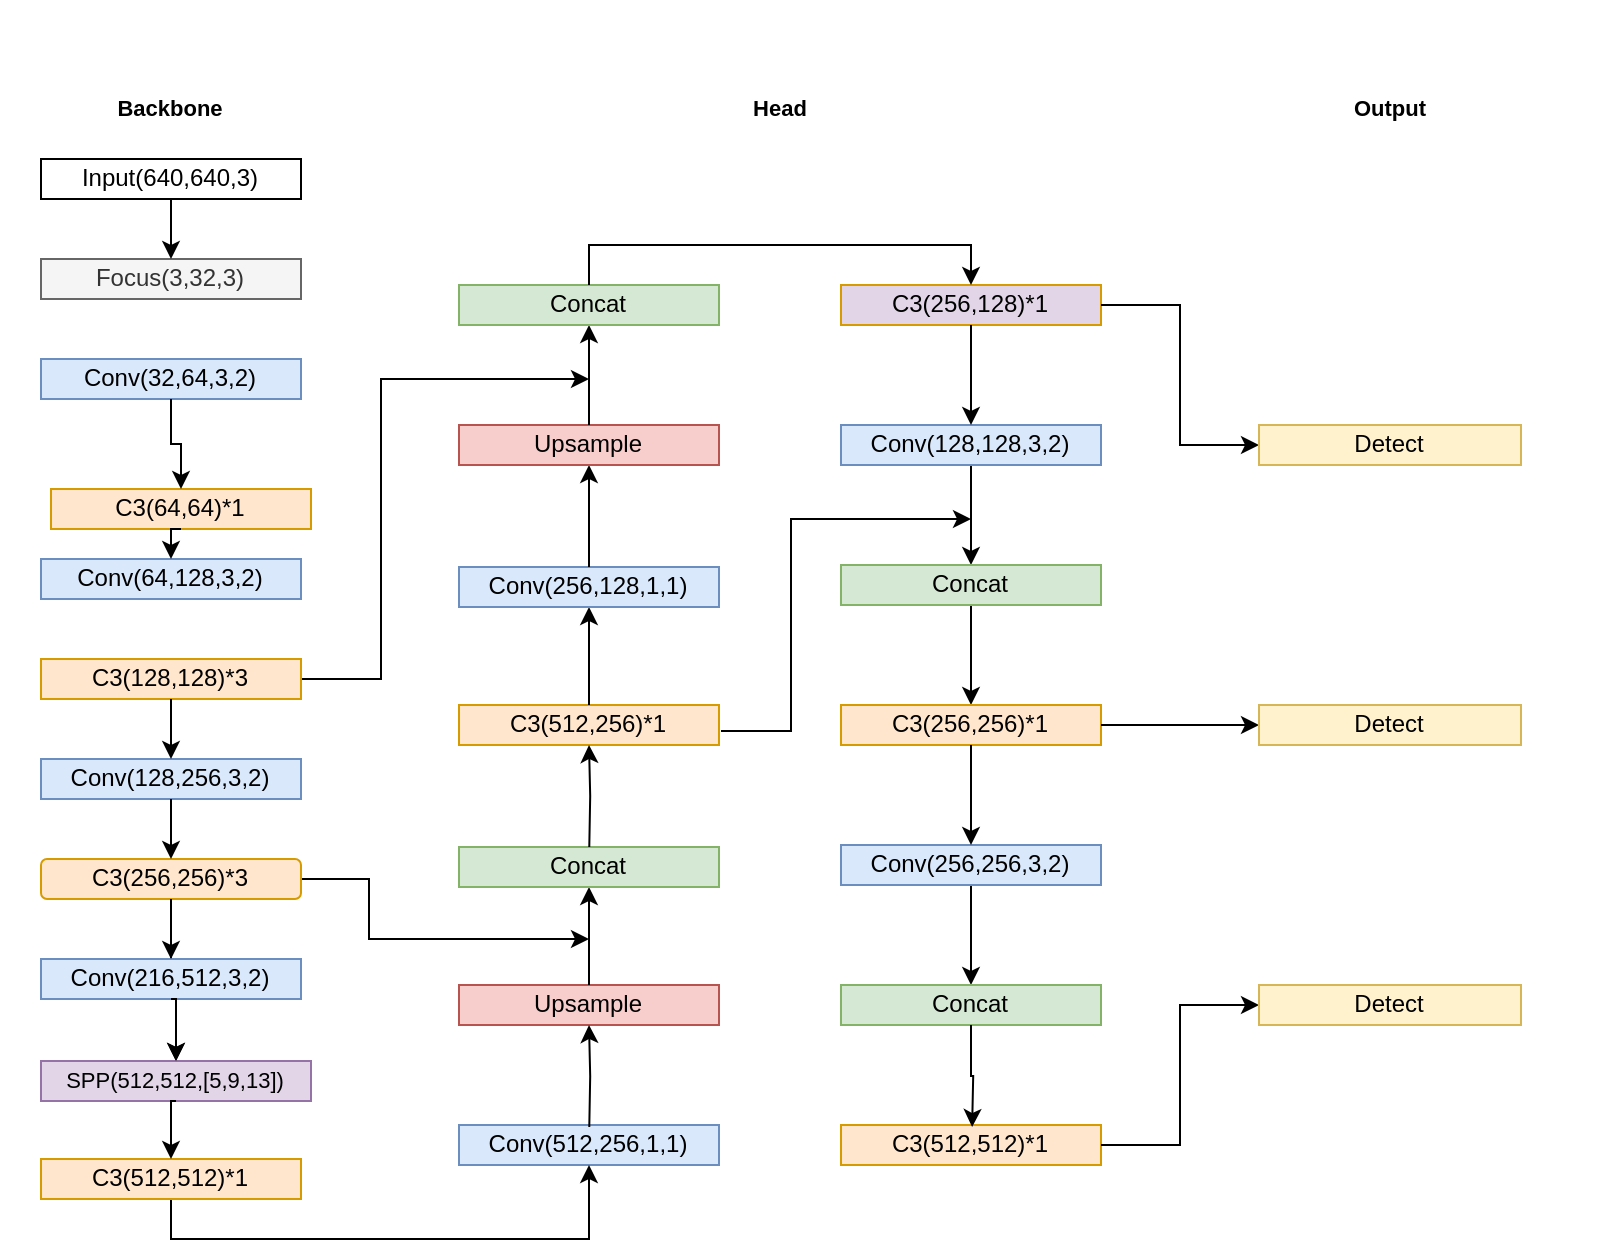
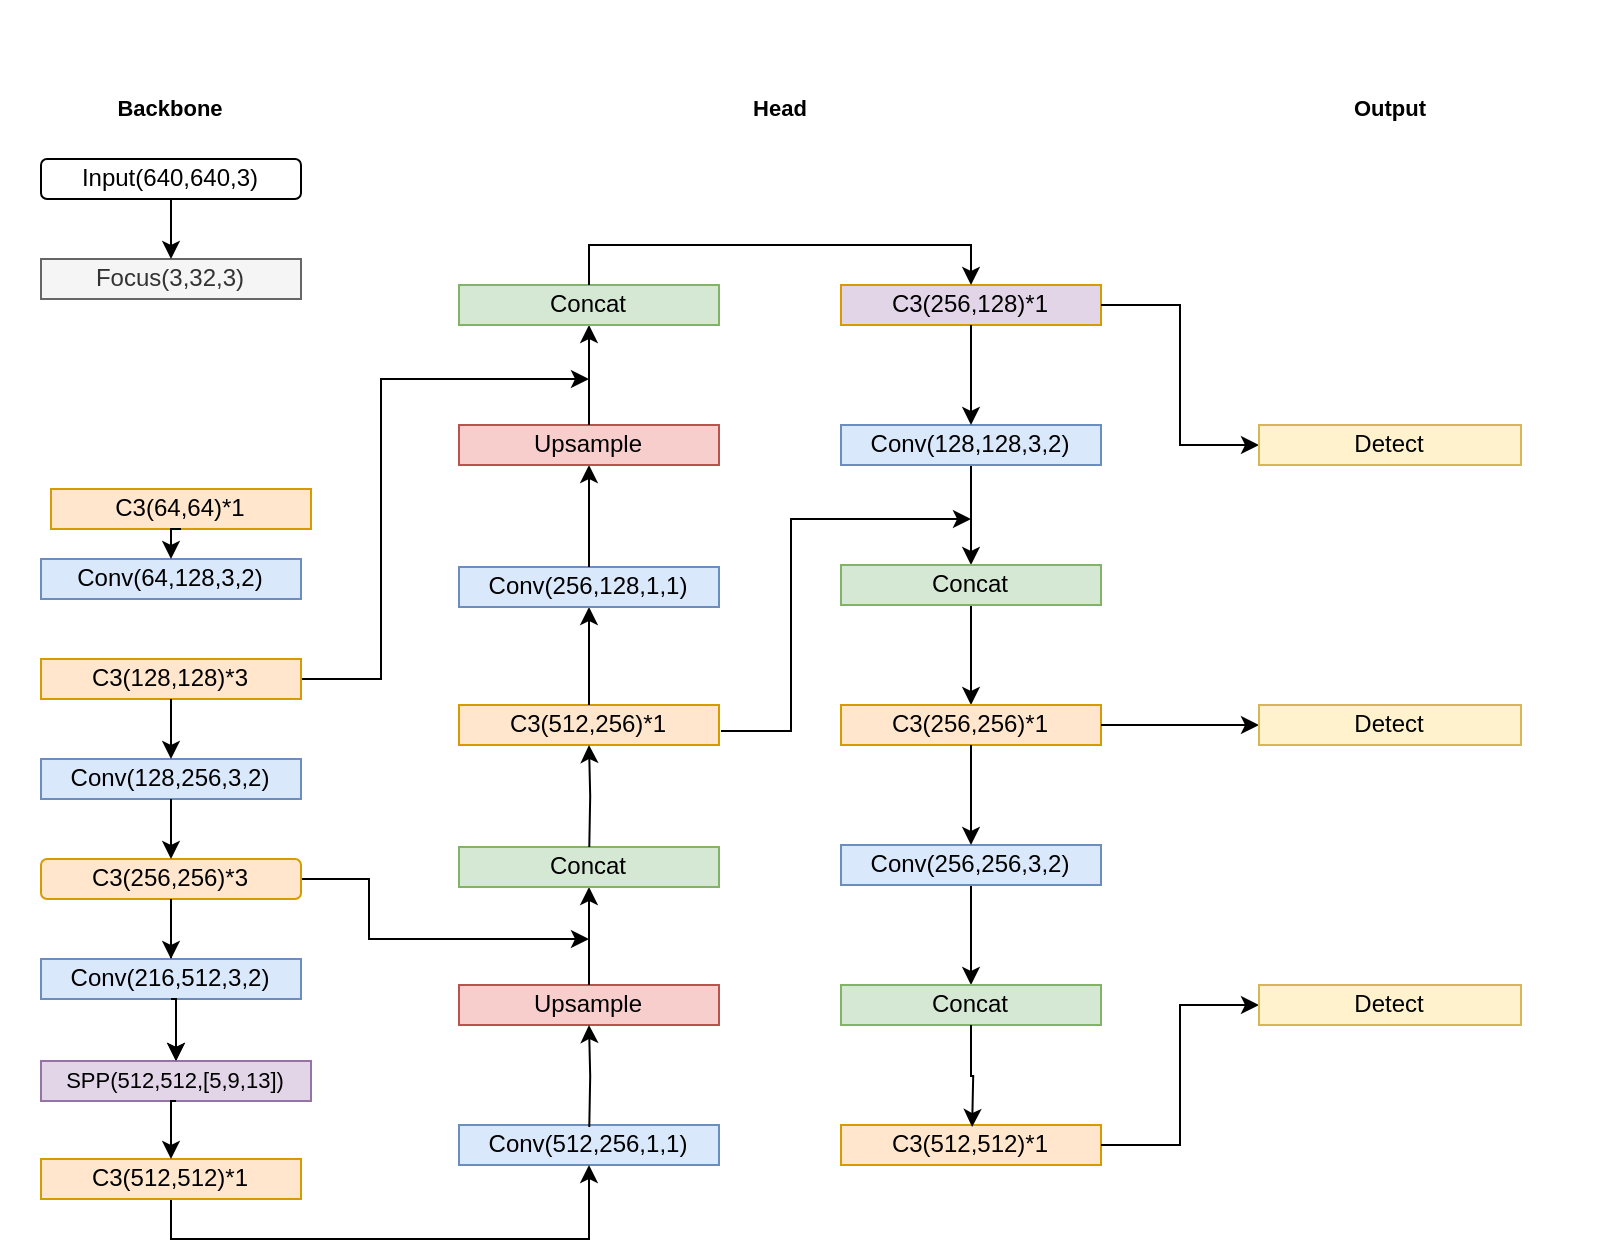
node "Input(640,640,3)": shape rectangle -> rounded rectangle
node "Conv(32,64,3,2)": removed
edge "Conv(32,64,3,2)" -> "C3(64,64)*1": removed
